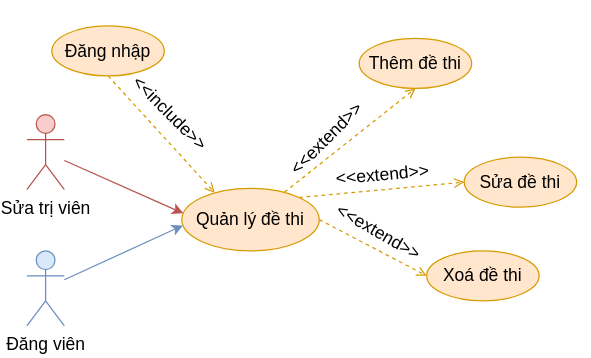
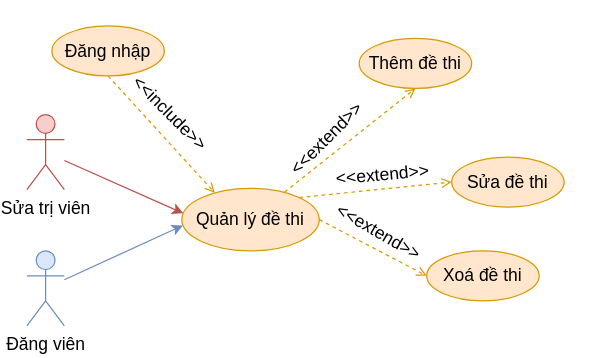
node "Sửa đề thi": moved (521, 182) -> (508, 182)
